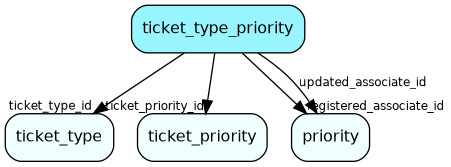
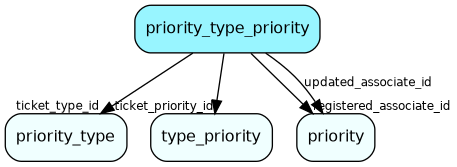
node "ticket_type_priority": label "ticket_type_priority" -> "priority_type_priority"
node "ticket_type": label "ticket_type" -> "priority_type"
node "ticket_priority": label "ticket_priority" -> "type_priority"
